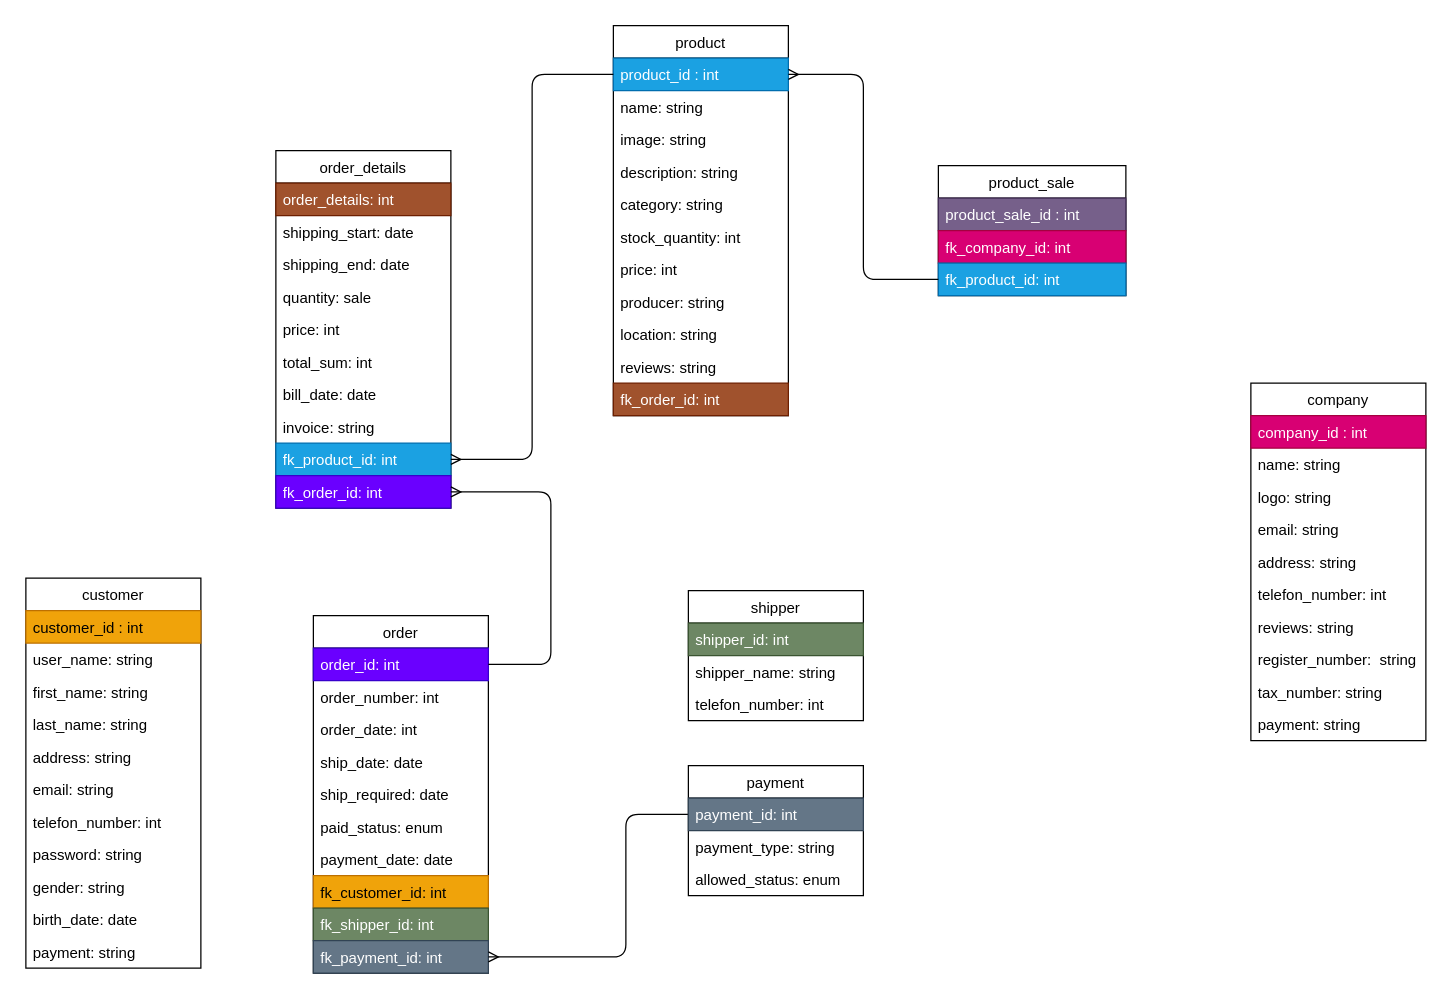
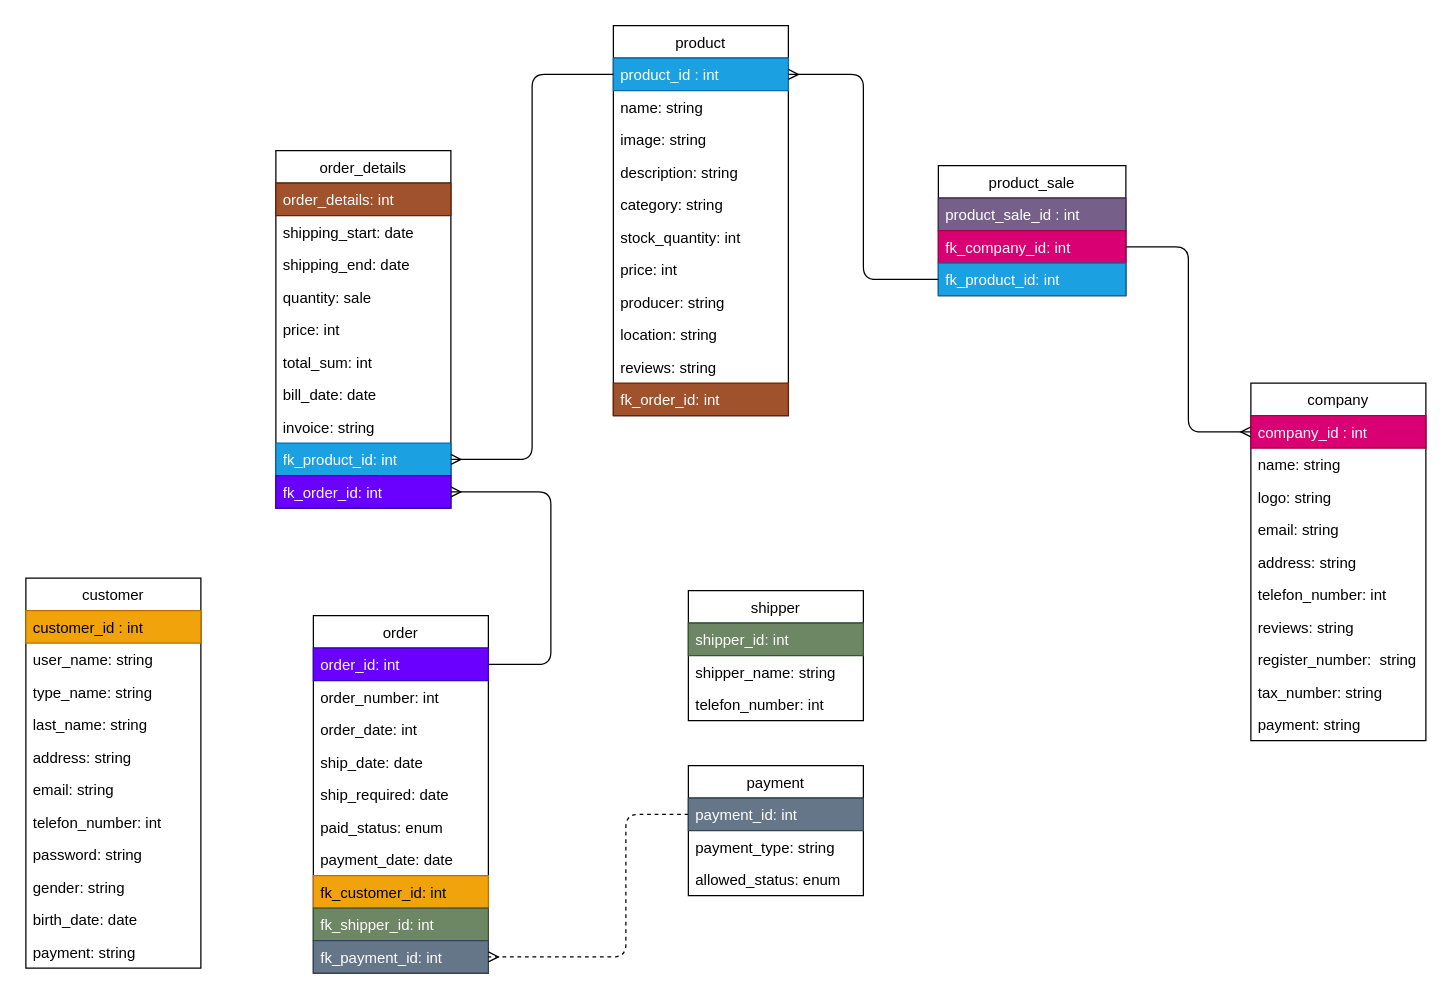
edge "fk_company_id: int" -> "company_id : int": added
node "first_name: string": label "first_name: string" -> "type_name: string"
edge "payment_id: int" -> "fk_payment_id: int": style solid -> dashed
